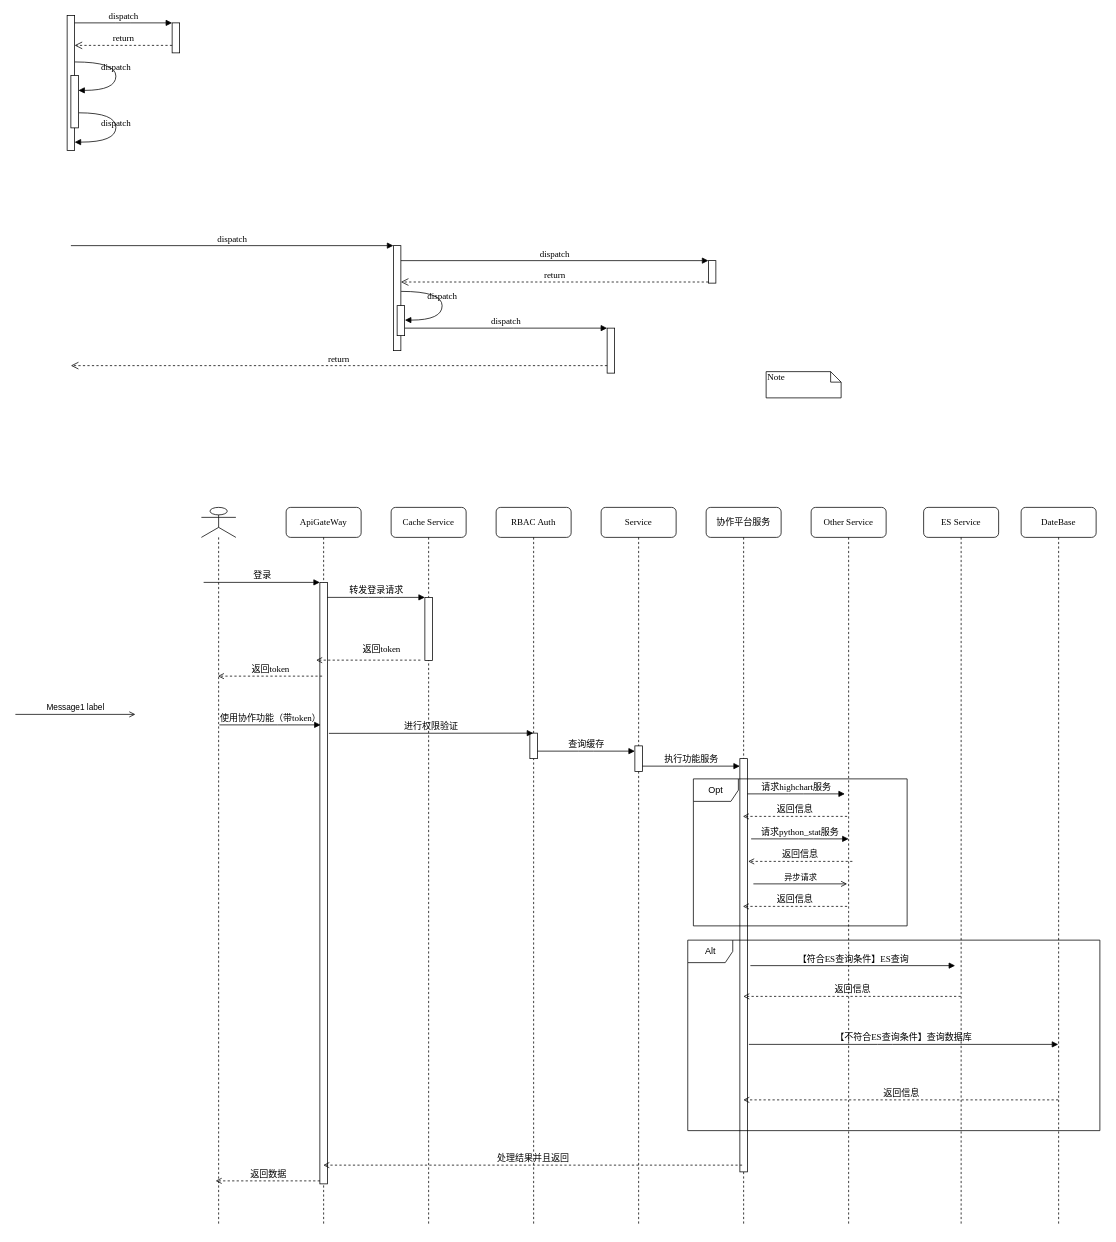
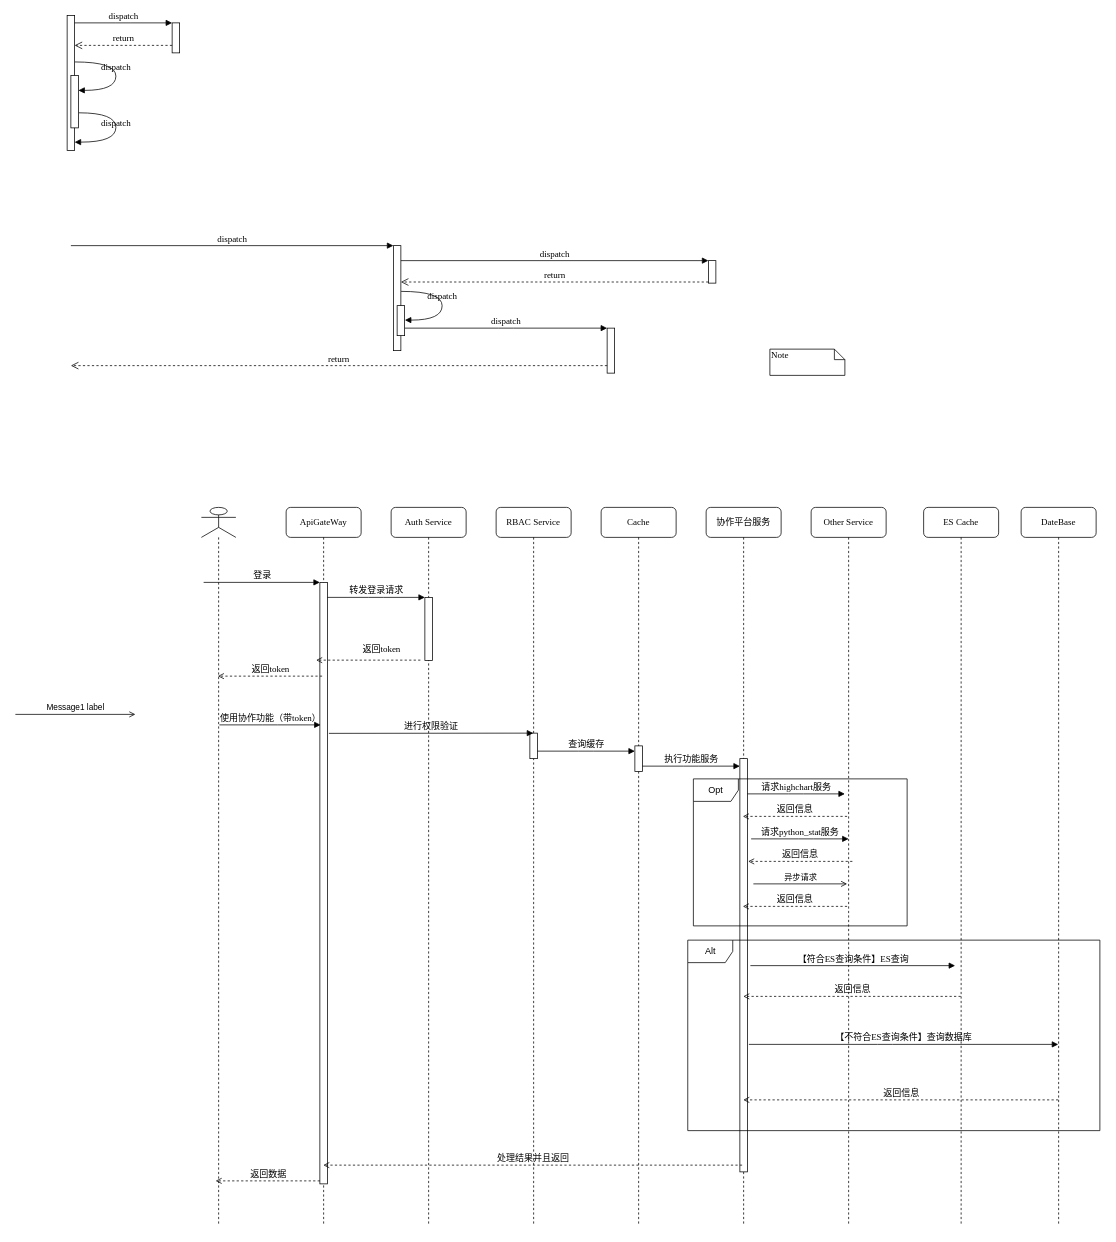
node "Note": moved (804, 385) -> (807, 362)
node "Cache Service": label "Cache Service" -> "Auth Service"
node "RBAC Auth": label "RBAC Auth" -> "RBAC Service"
node "Service": label "Service" -> "Cache"
node "ES Service": label "ES Service" -> "ES Cache"
